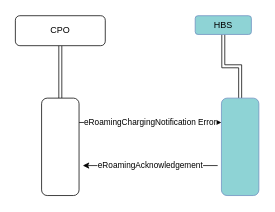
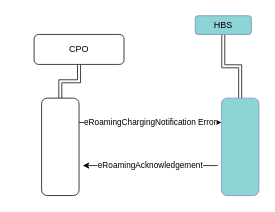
node "CPO": moved (60, 30) -> (79, 49)
